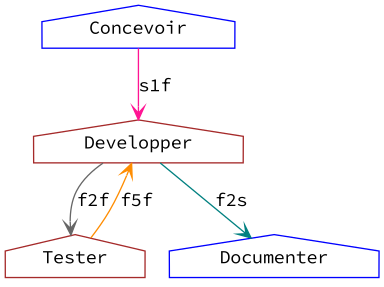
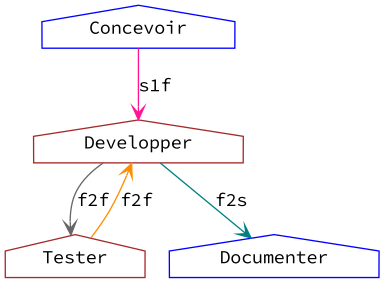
edge "Tester" -> "Developper": label "f5f" -> "f2f"
